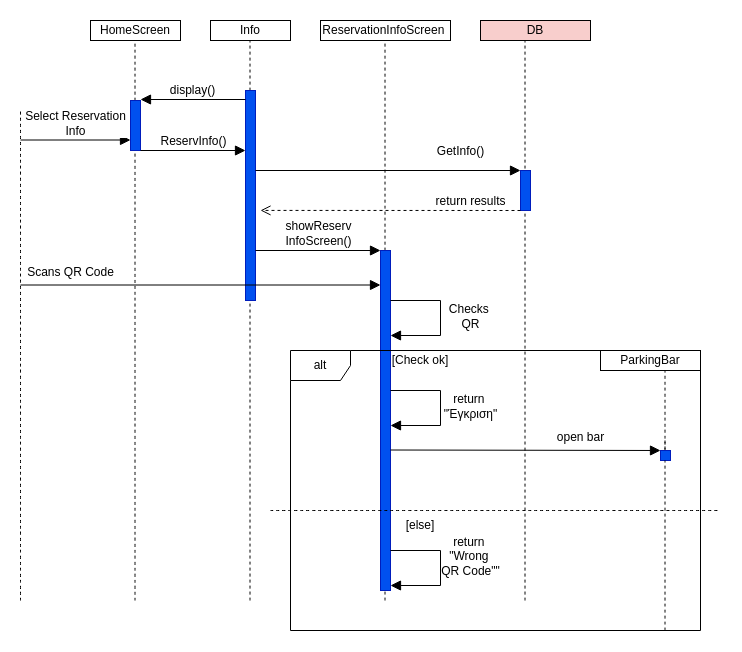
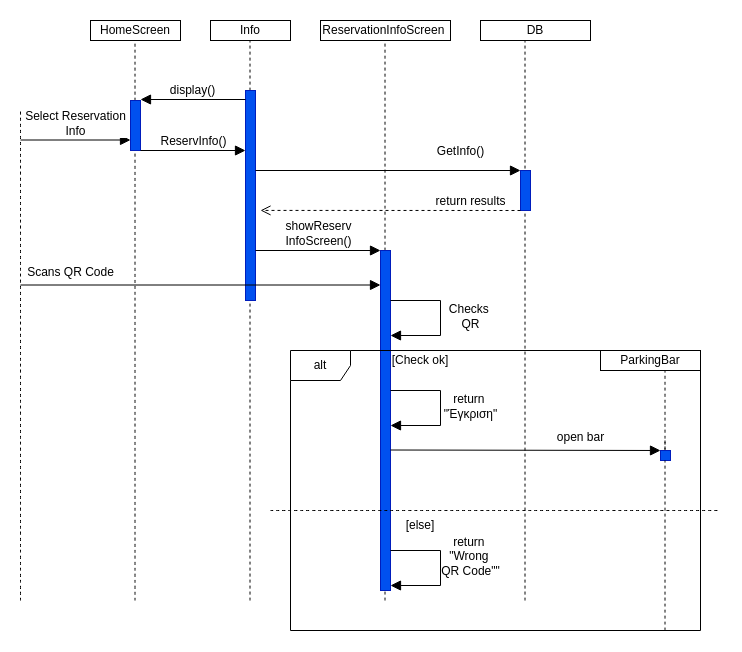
node "DB": fillcolor #f8cecc -> #ffffff
